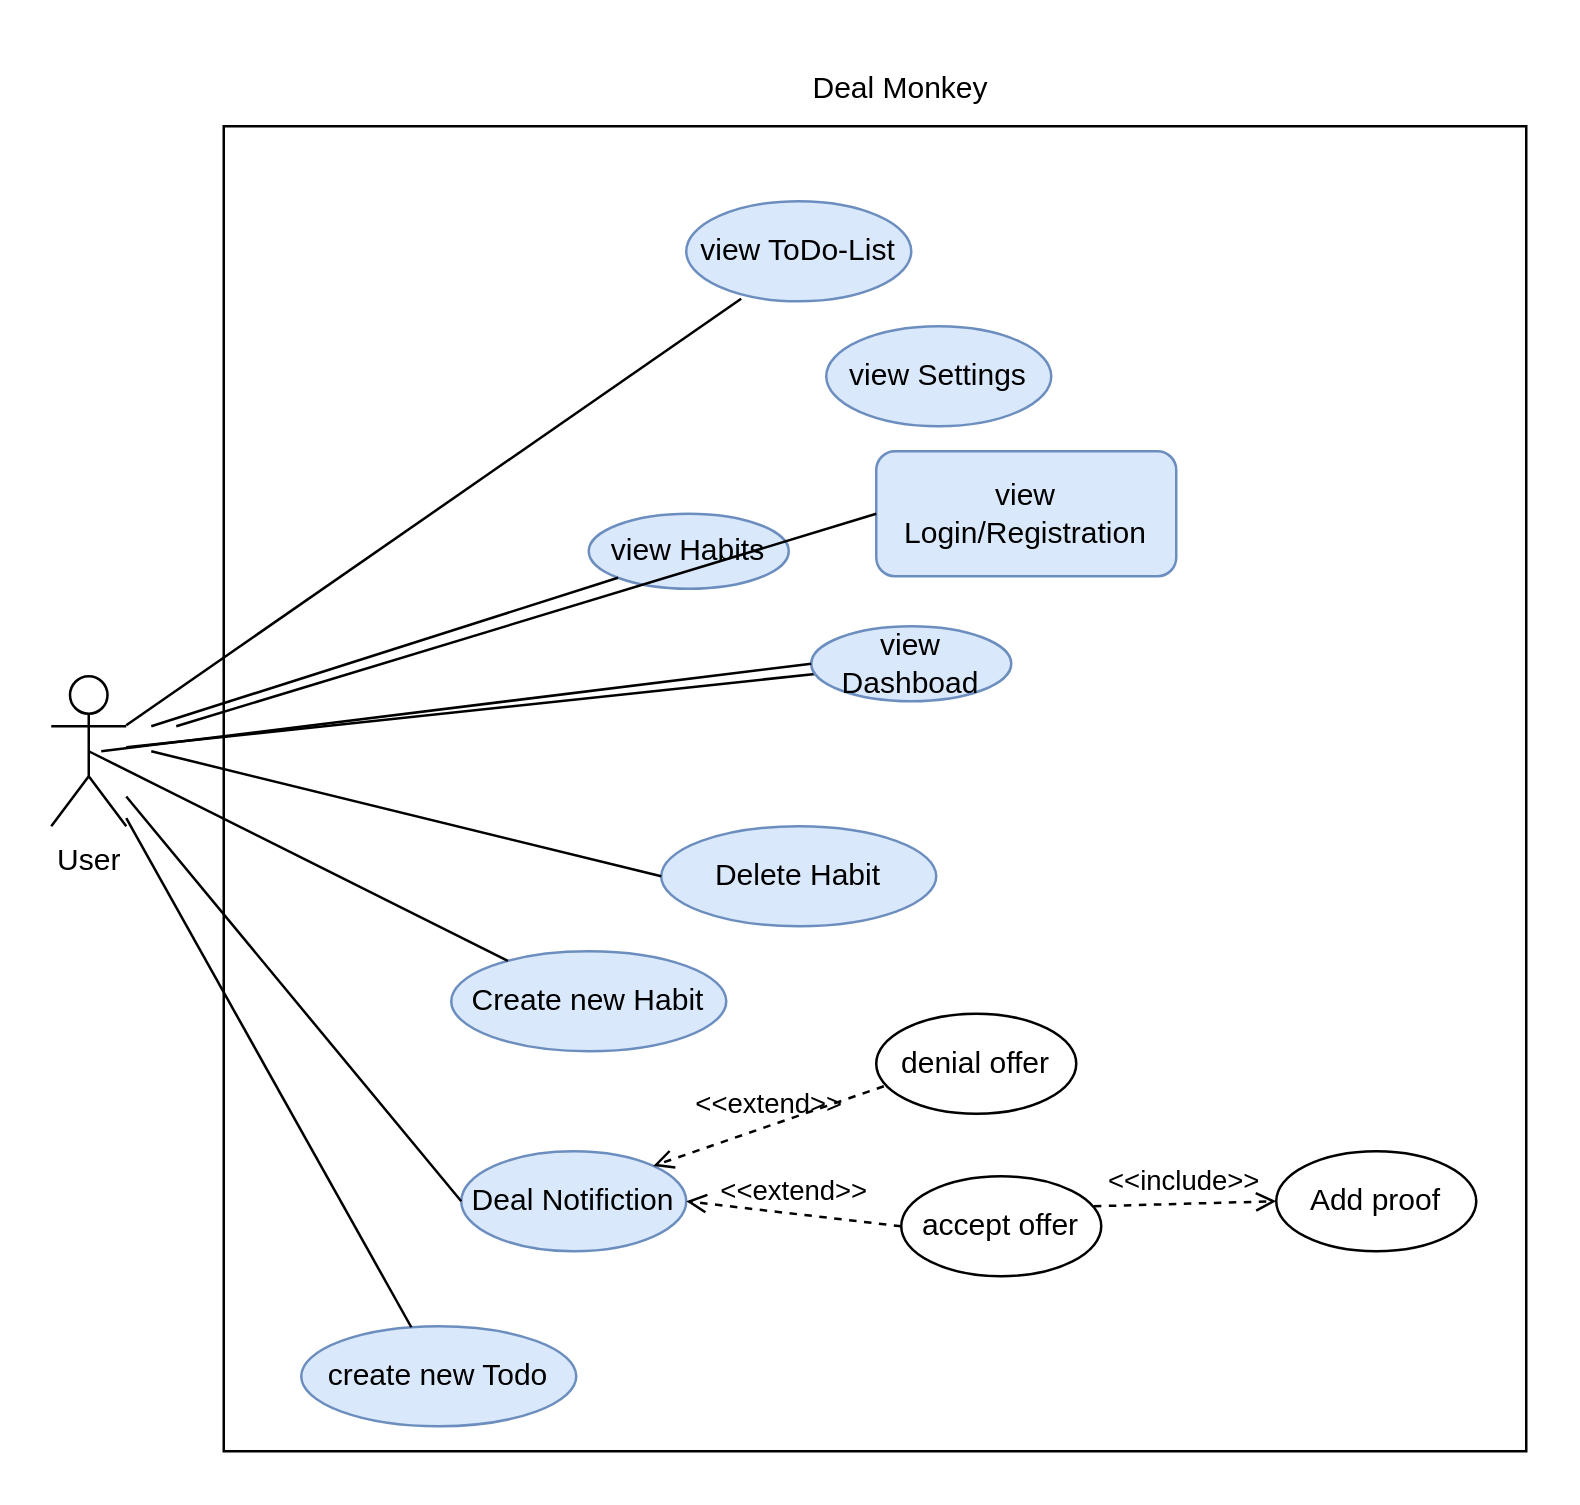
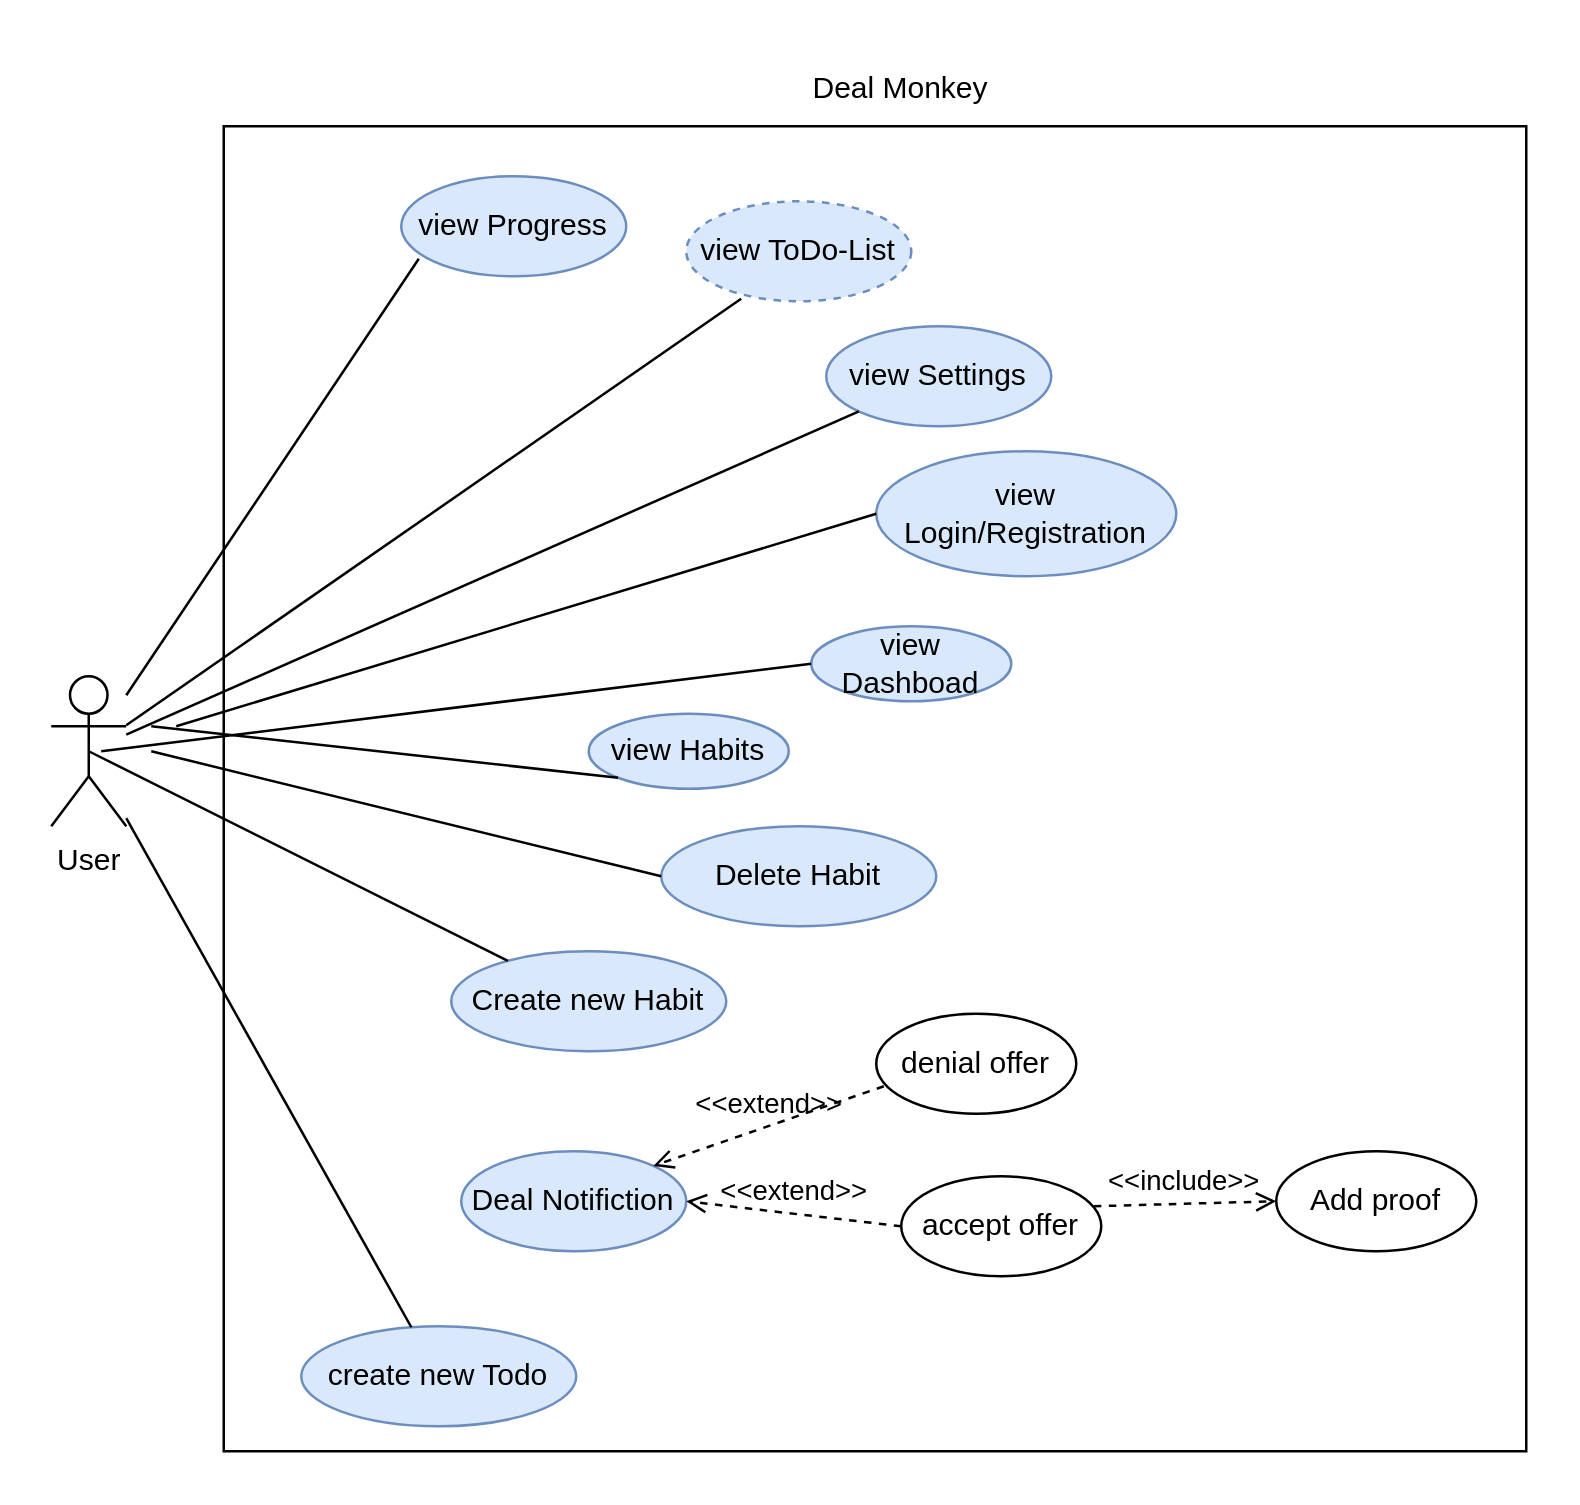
node "view Progress": added
node "view ToDo-List": style solid -> dashed
edge "view Progress" -- "User": added
node "view Login/Registration": shape rounded rectangle -> ellipse
node "view Habits": moved (689, 551) -> (689, 751)
edge "view Dashboad" -- "User": now "view Settings" -- "User"
edge "User" -- "Deal Notifiction": removed
